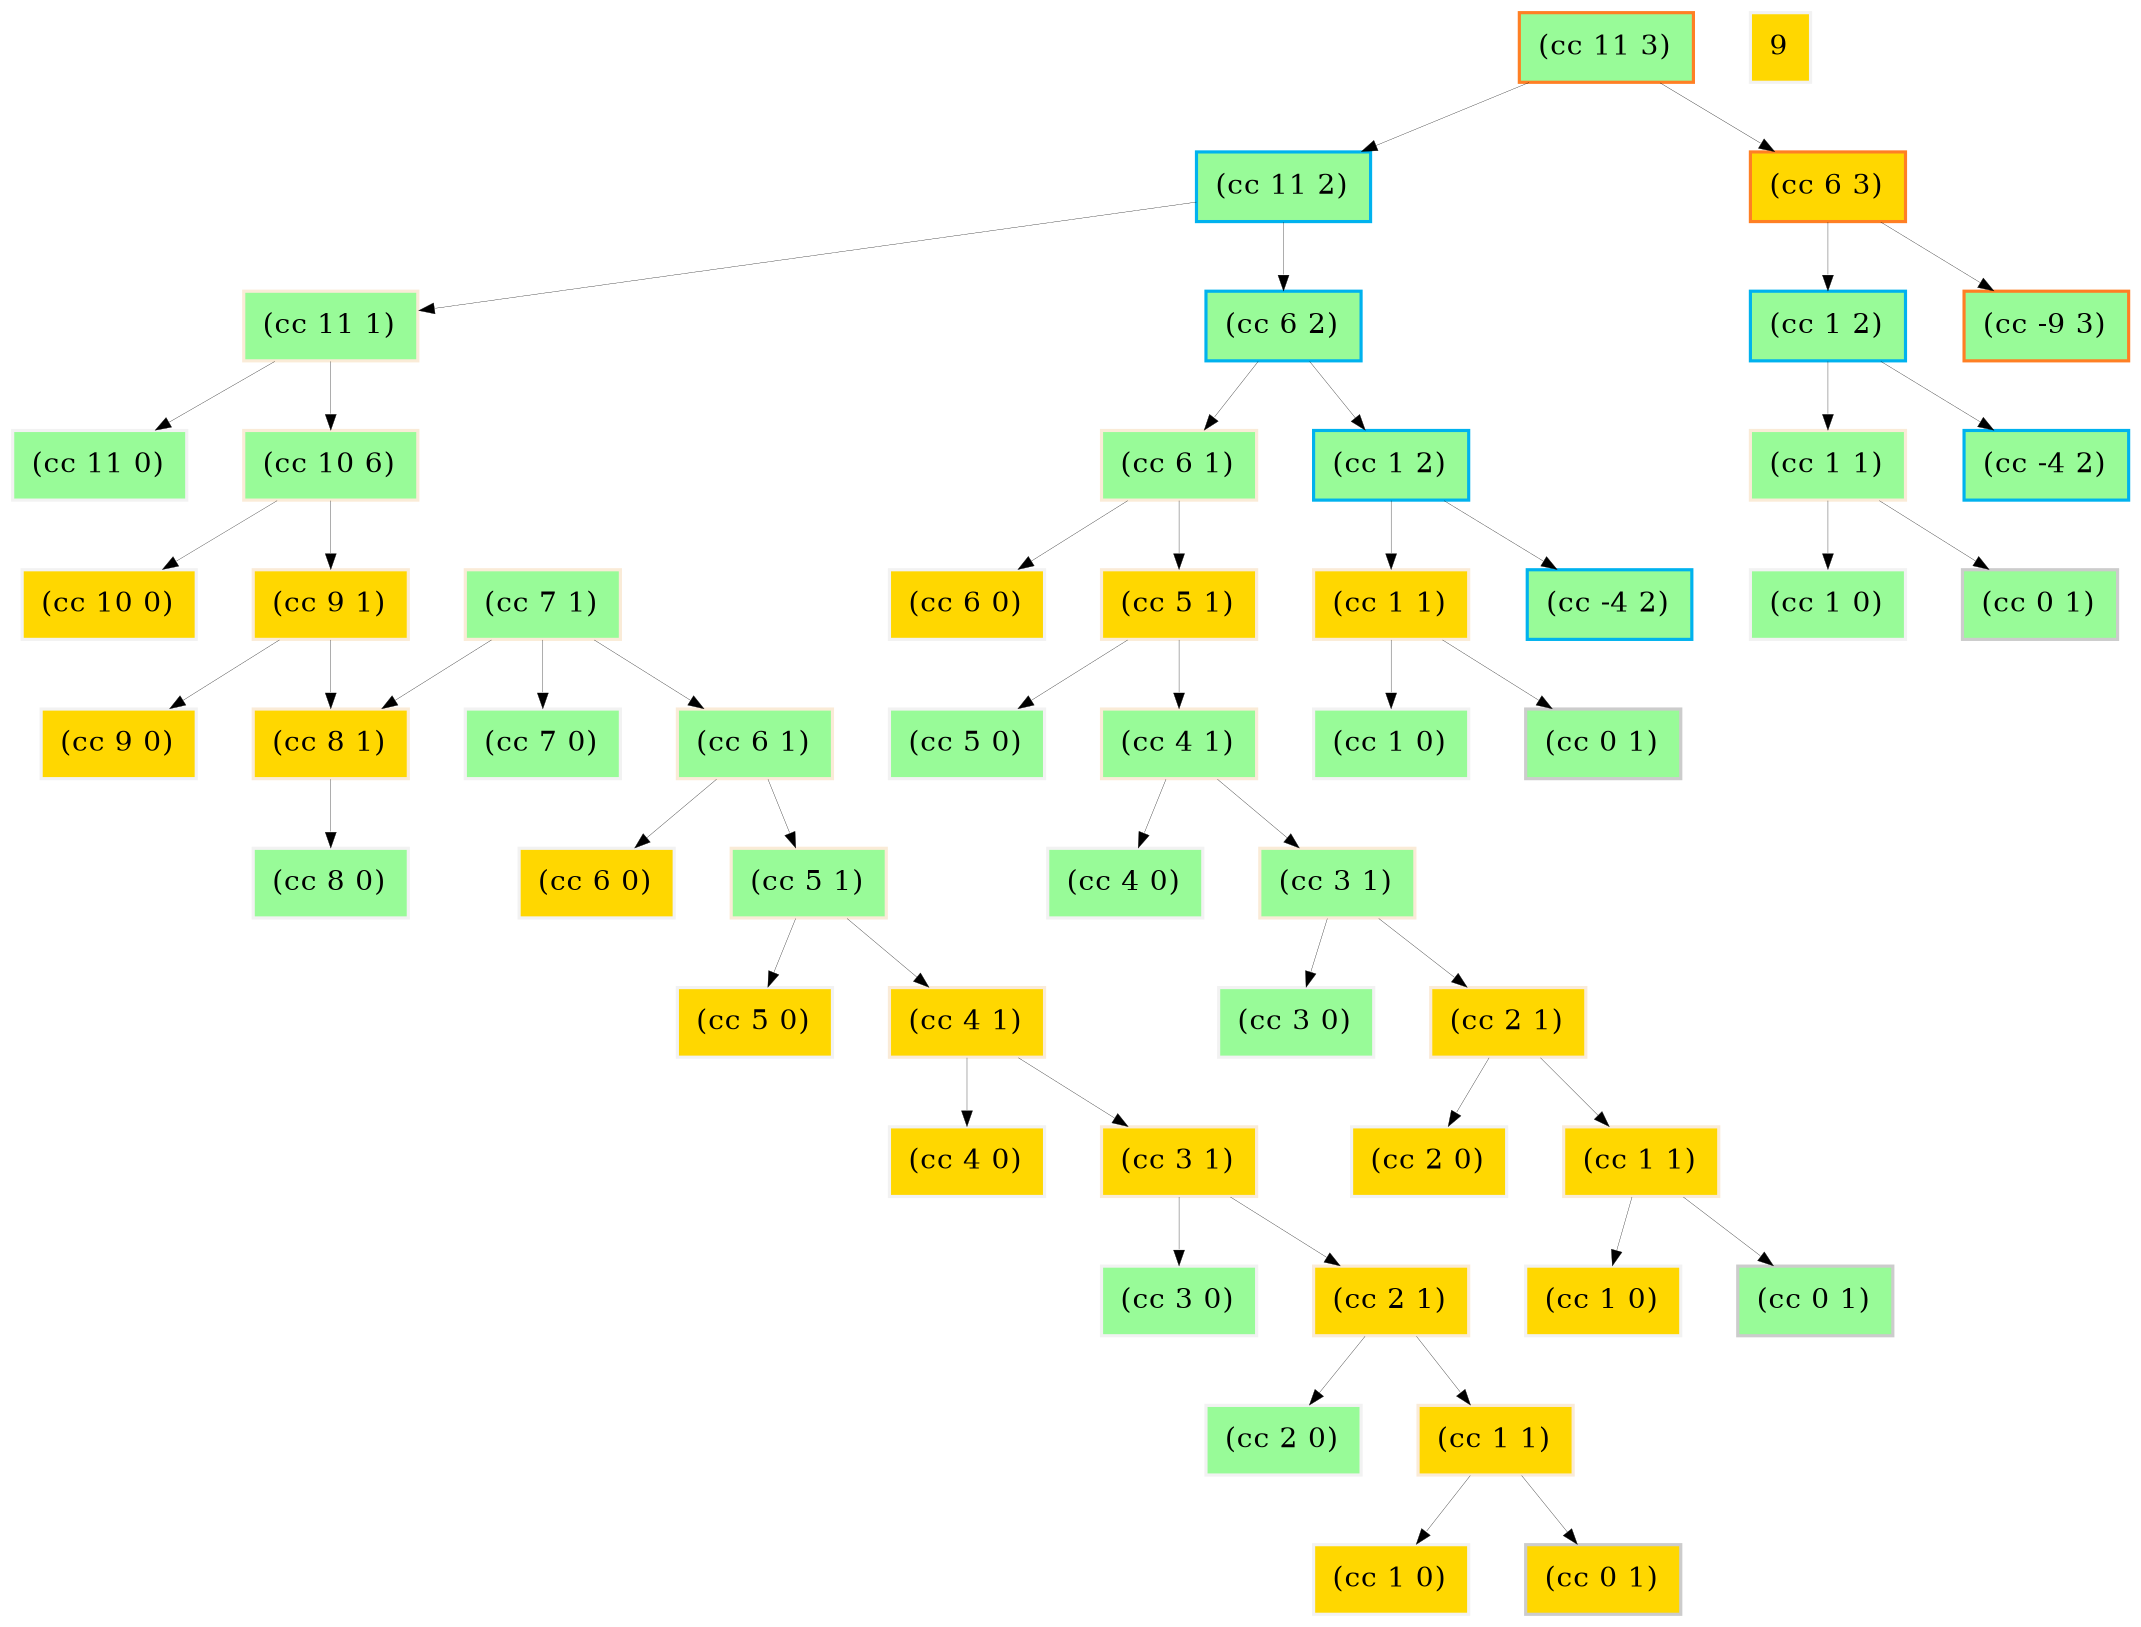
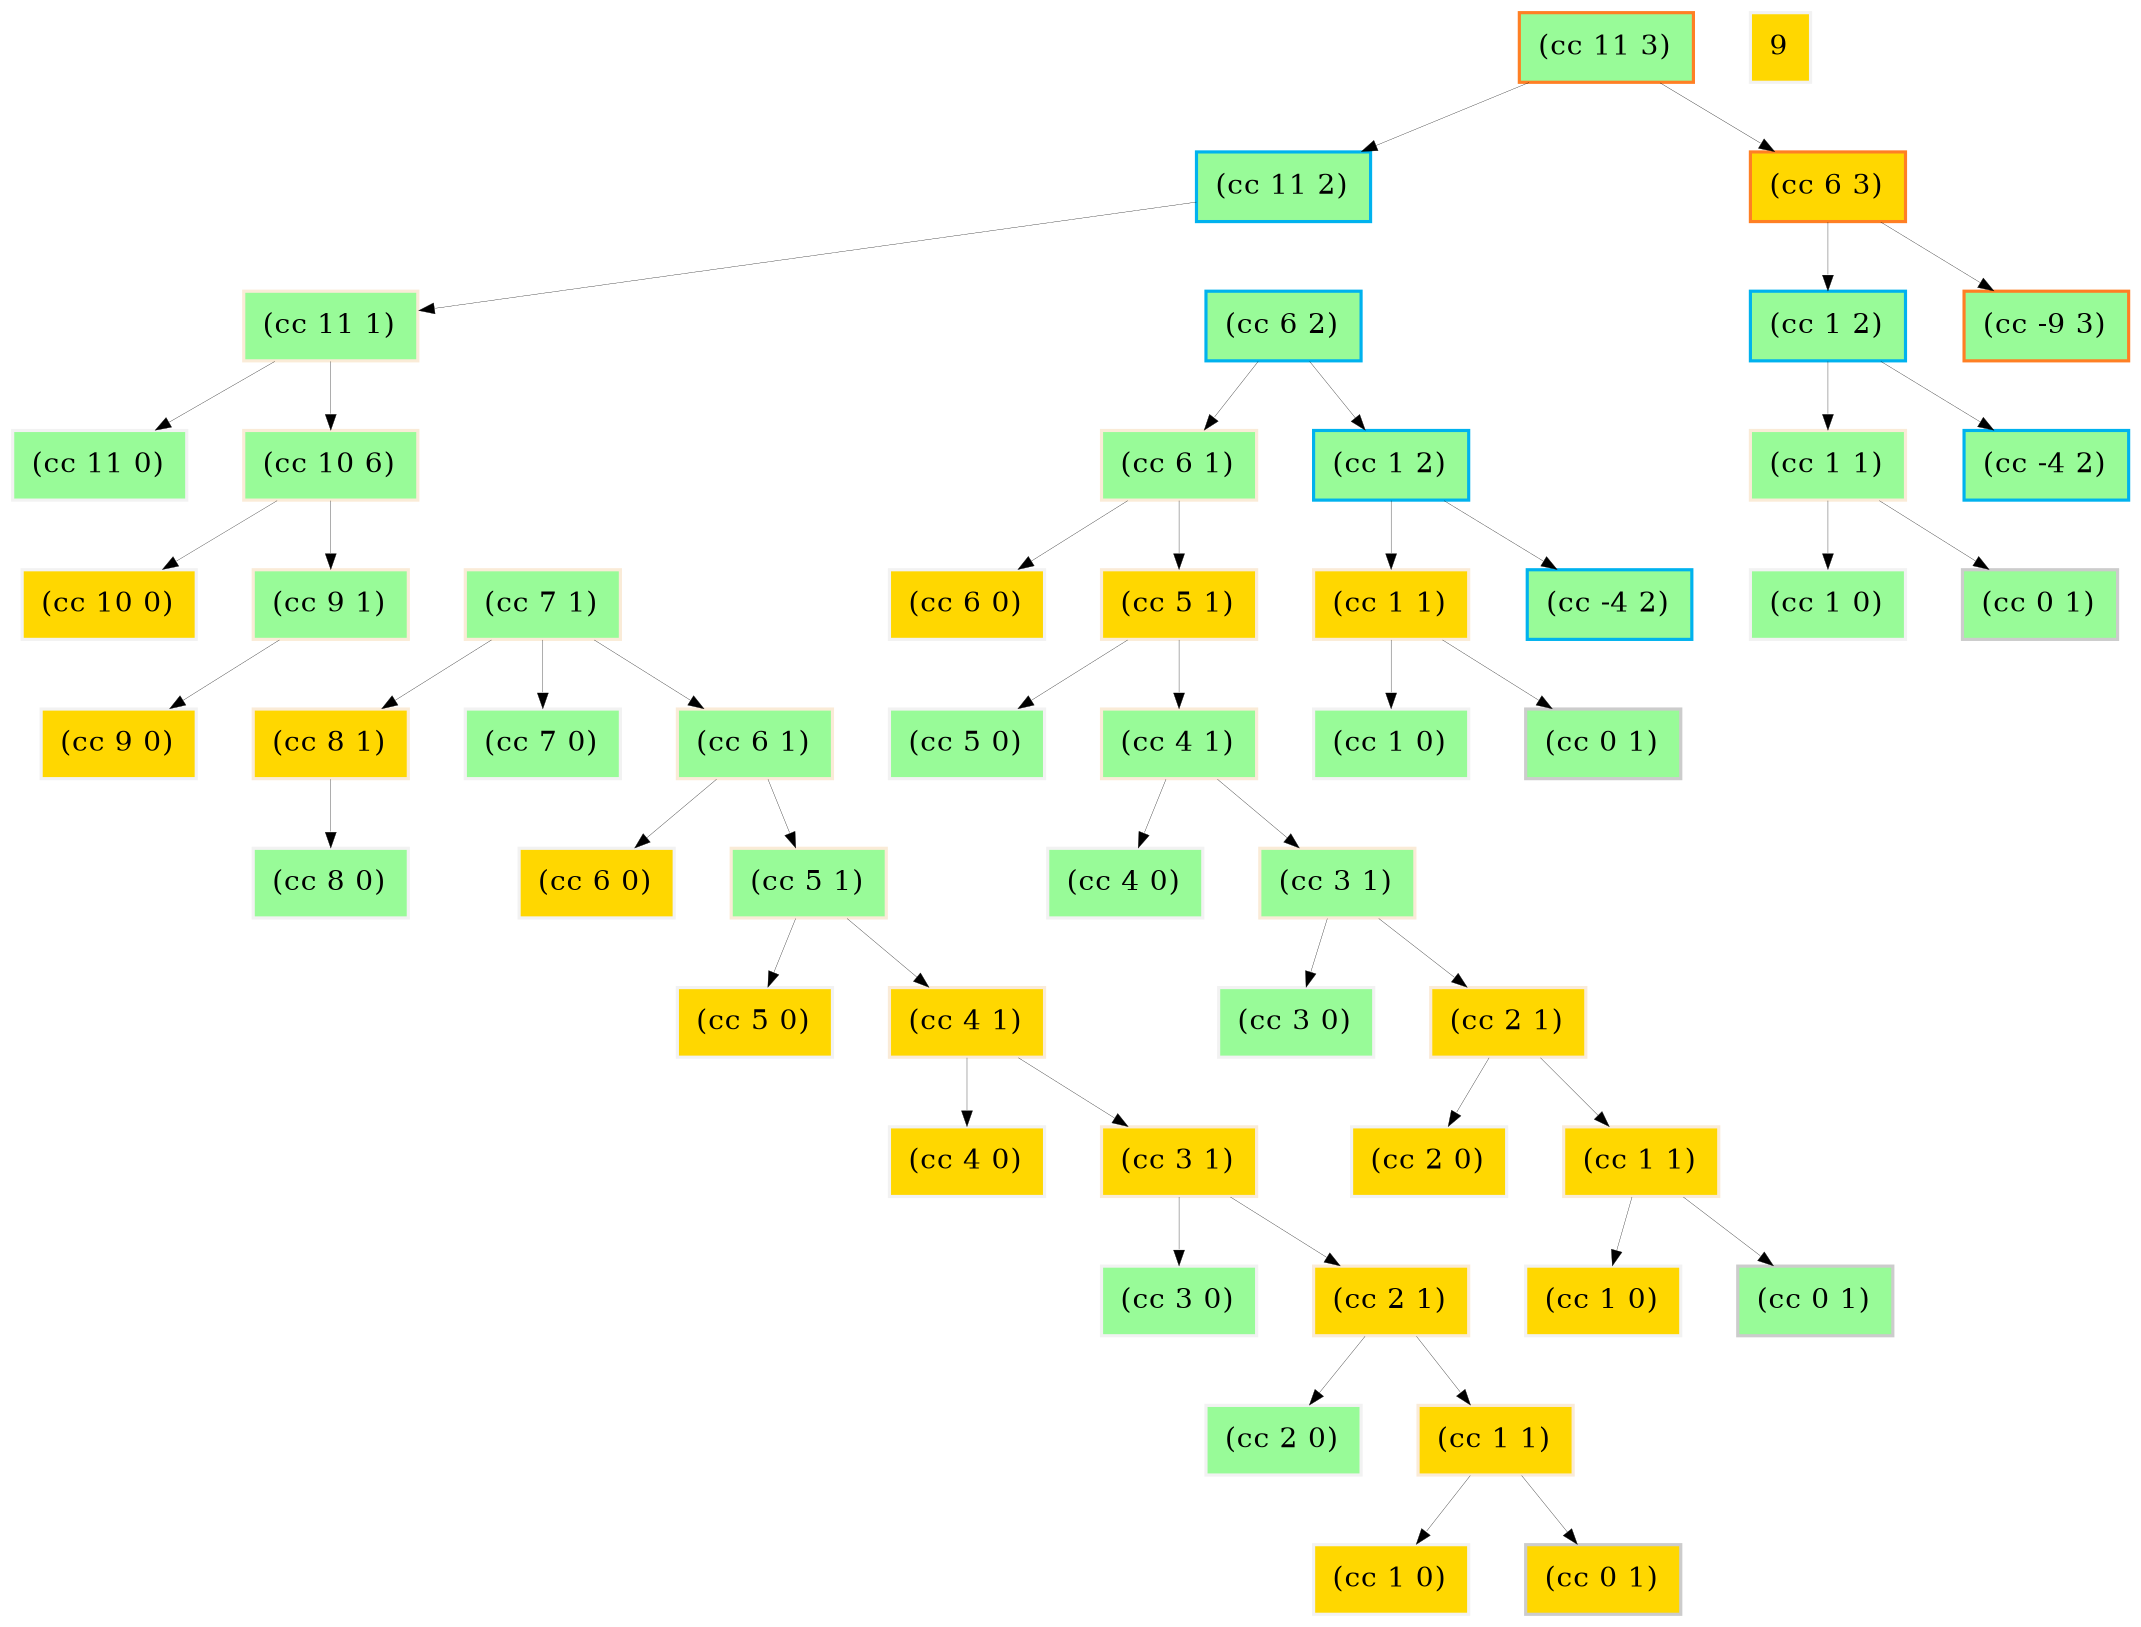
edge "(cc 11 2)" -> "(cc 6 2)": removed
node "(cc 9 1)": fillcolor gold -> palegreen
edge "(cc 9 1)" -> "(cc 8 1)": removed
